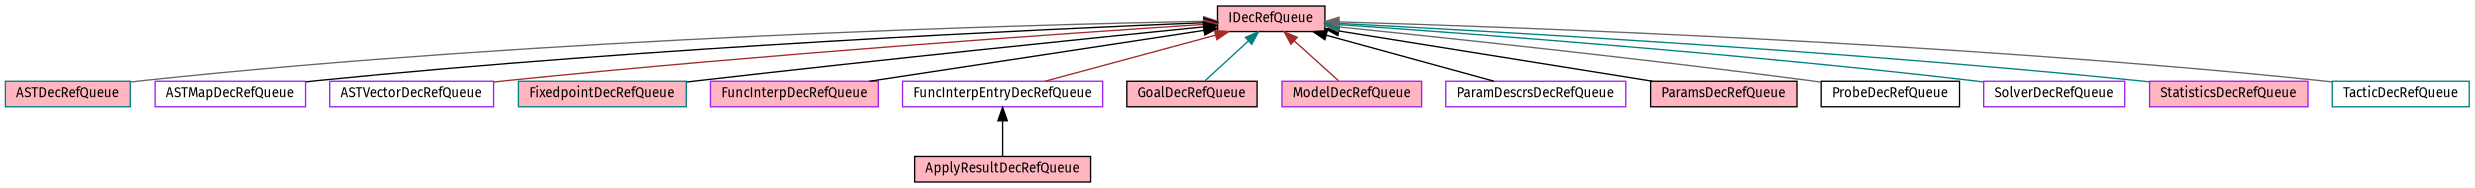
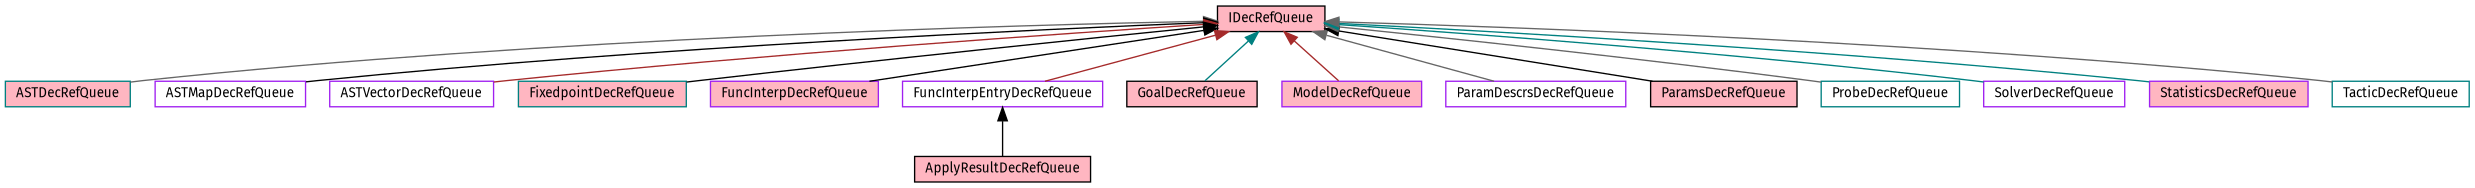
edge "ParamDescrsDecRefQueue" -> "IDecRefQueue": color black -> gray40
node "ProbeDecRefQueue": color black -> teal
